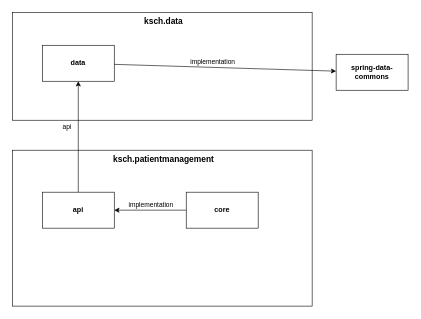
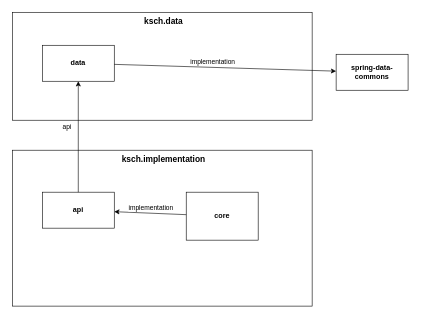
node "ksch.patientmanagement": label "ksch.patientmanagement" -> "ksch.implementation"
node "core": size 72x36 -> 72x48
